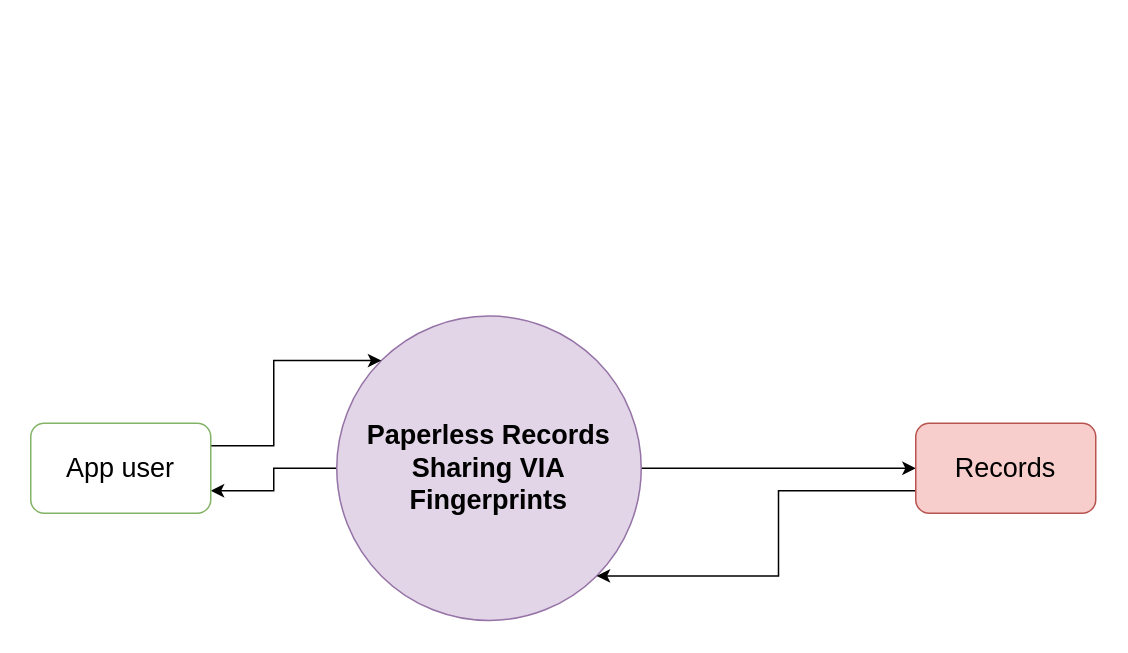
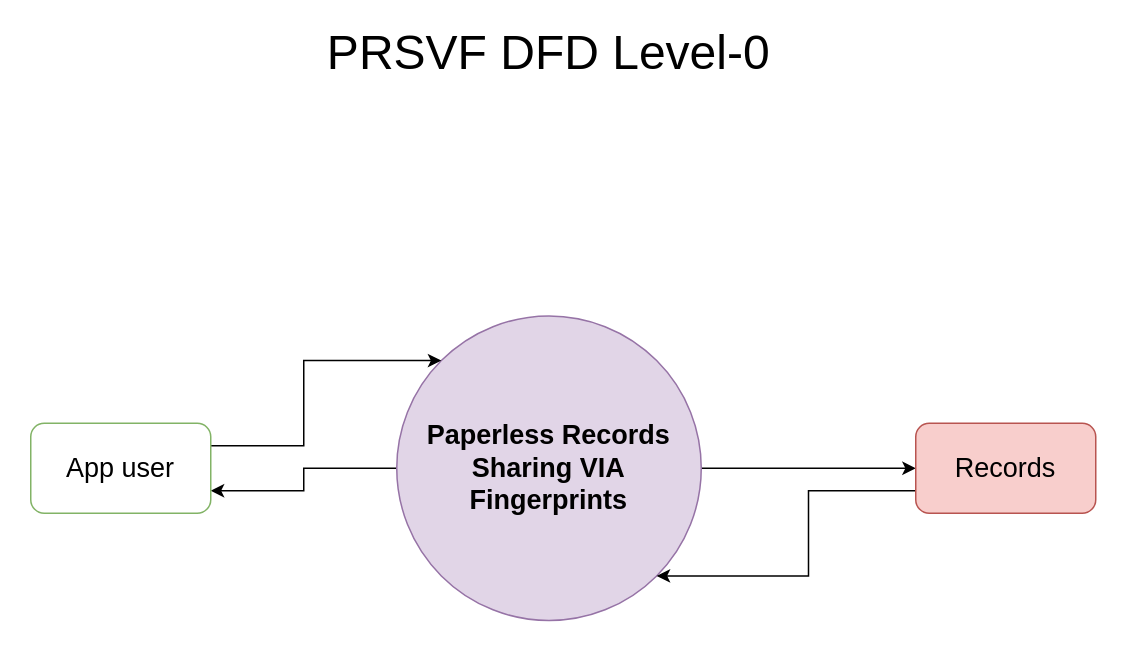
node "PRSVF DFD Level-0": added
node "Paperless Records Sharing VIA Fingerprints": moved (489, 468) -> (549, 468)
